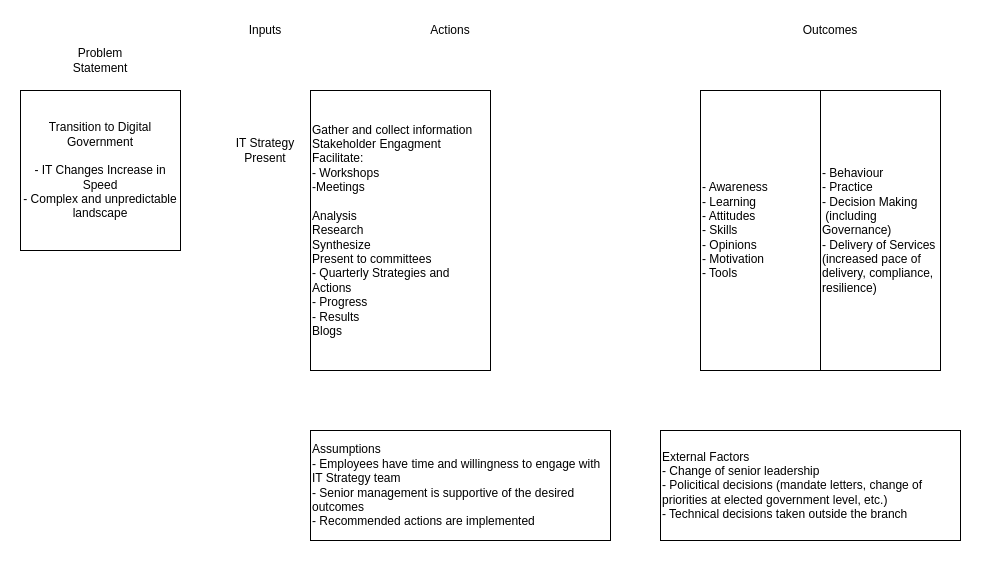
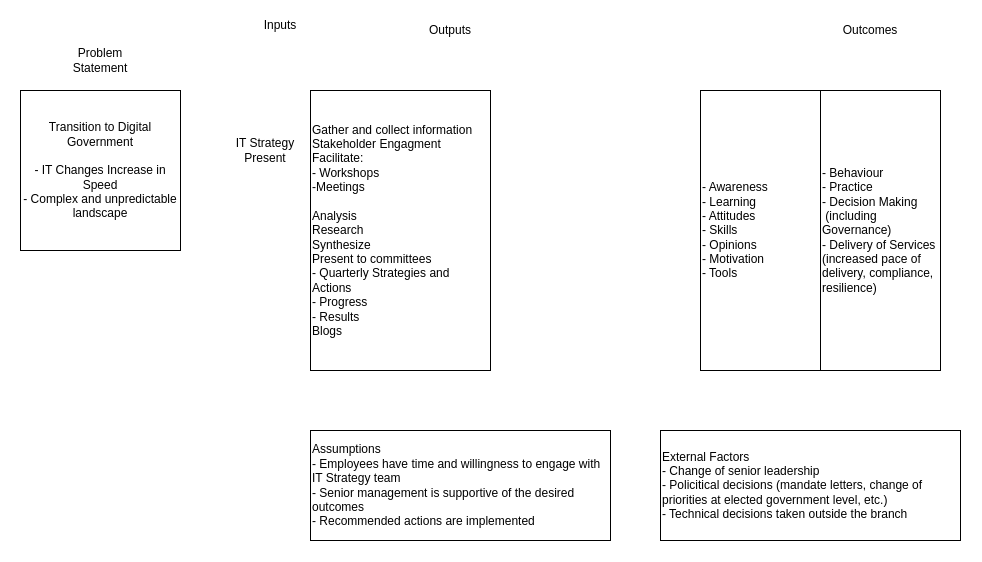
node "Inputs": moved (266, 31) -> (281, 26)
node "Actions": label "Actions" -> "Outputs"
node "Outcomes": moved (831, 31) -> (871, 31)
